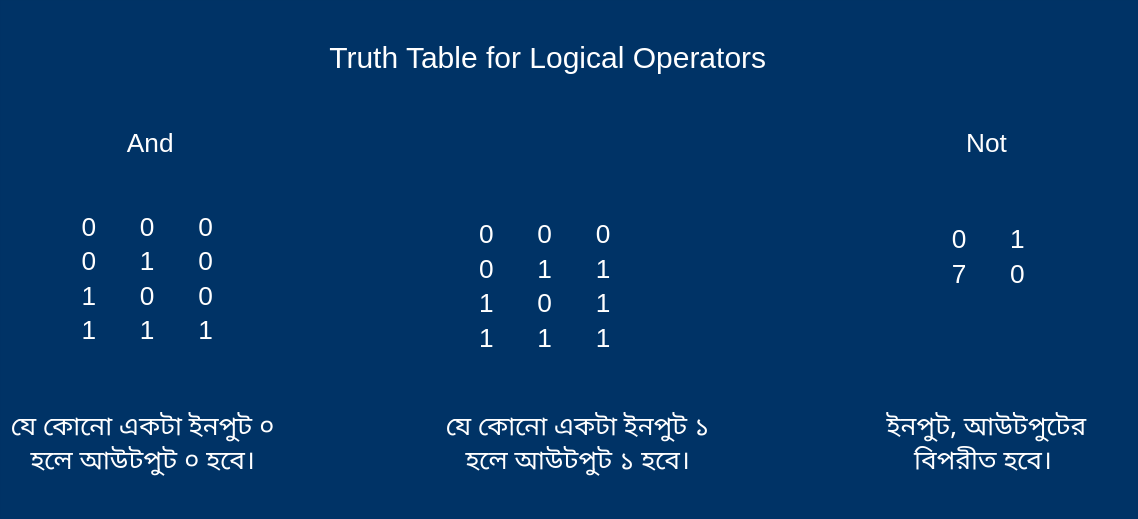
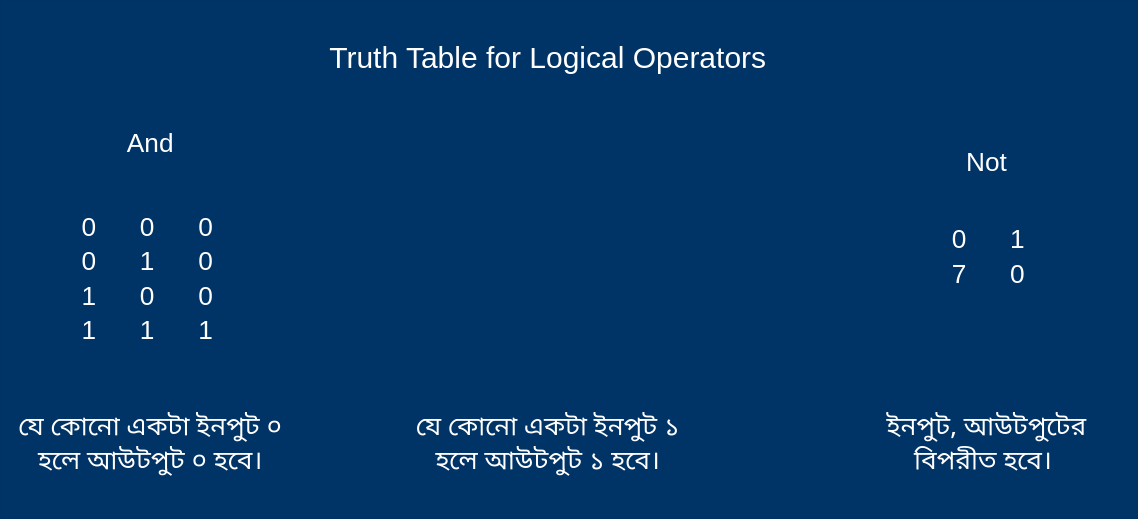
node "Not": moved (987, 143) -> (987, 162)
node "0 0 0 0 1 1 1 0 1 1 1 1": removed
node "যে কোনো একটা ইনপুট ০ হলে আউটপুট ০ হবে।": moved (143, 454) -> (150, 454)
node "যে কোনো একটা ইনপুট ১ হলে আউটপুট ১ হবে।": moved (578, 454) -> (548, 454)
